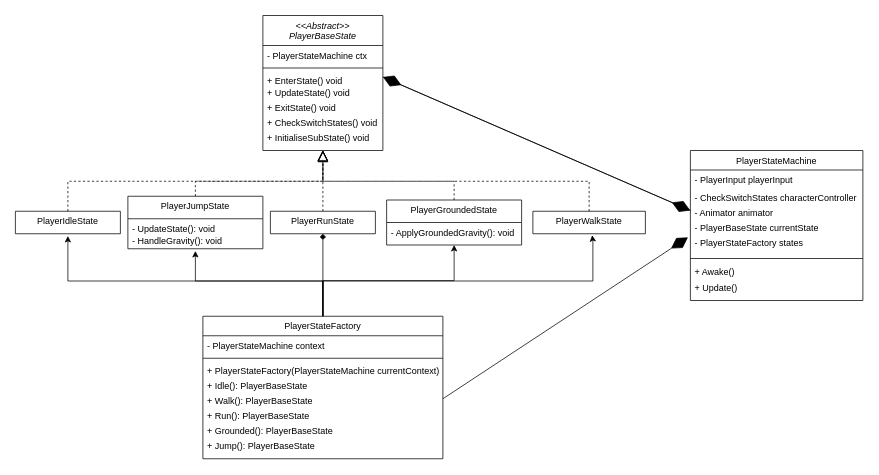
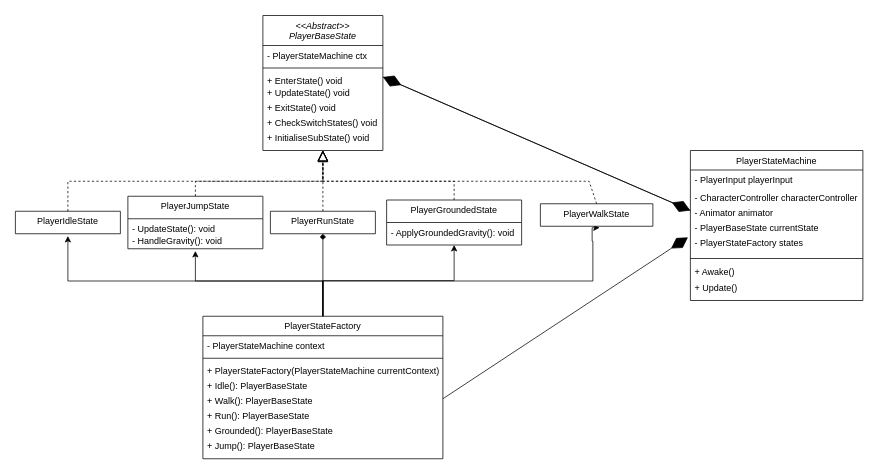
node "- CheckSwitchStates characterController": label "- CheckSwitchStates characterController" -> "- CharacterController characterController"
node "PlayerWalkState": moved (589, 222) -> (597, 215)
